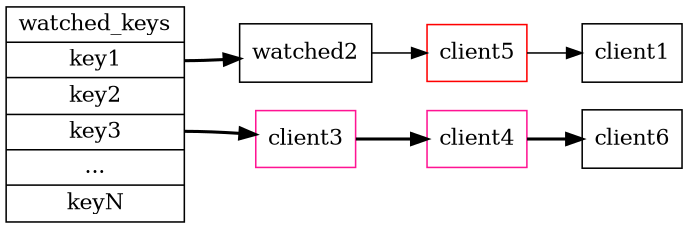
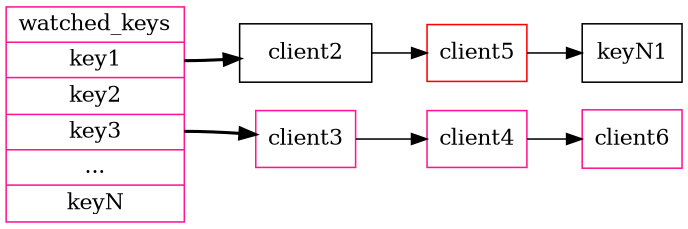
node "watched2": label "watched2" -> "client2"
node "client1": label "client1" -> "keyN1"
node "watched_keys": color black -> deeppink
edge "client3" -> "client4": style bold -> solid
edge "client4" -> "client6": style bold -> solid
node "client6": color black -> deeppink
